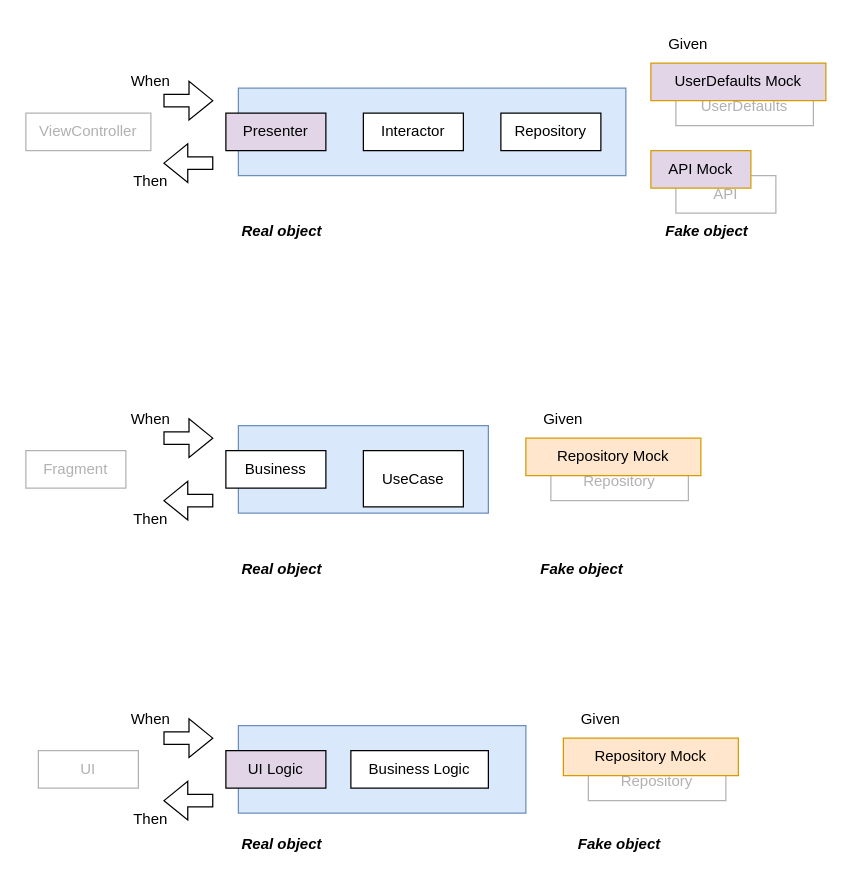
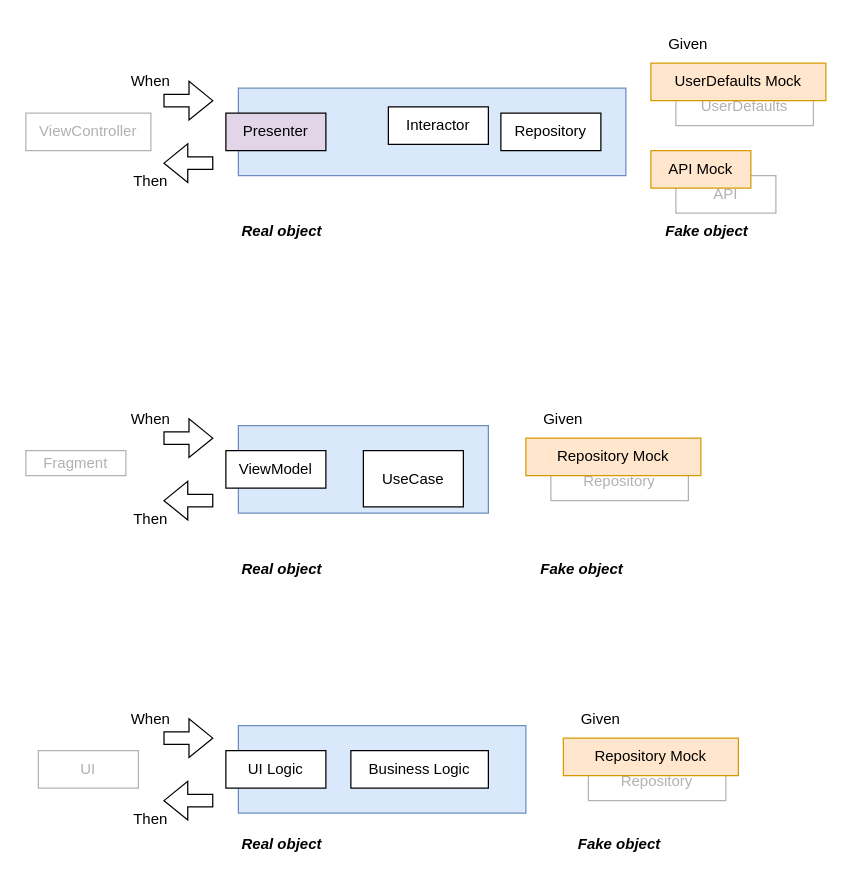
node "UserDefaults Mock": fillcolor #e1d5e7 -> #ffe6cc
node "Interactor": moved (413, 132) -> (438, 126)
node "API Mock": fillcolor #e1d5e7 -> #ffe6cc
node "Fragment": size 100x38 -> 100x25
node "Business": label "Business" -> "ViewModel"
node "UI Logic": fillcolor #e1d5e7 -> #ffffff
